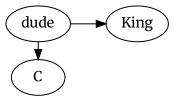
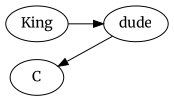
edge "dude" -> "King": reversed
